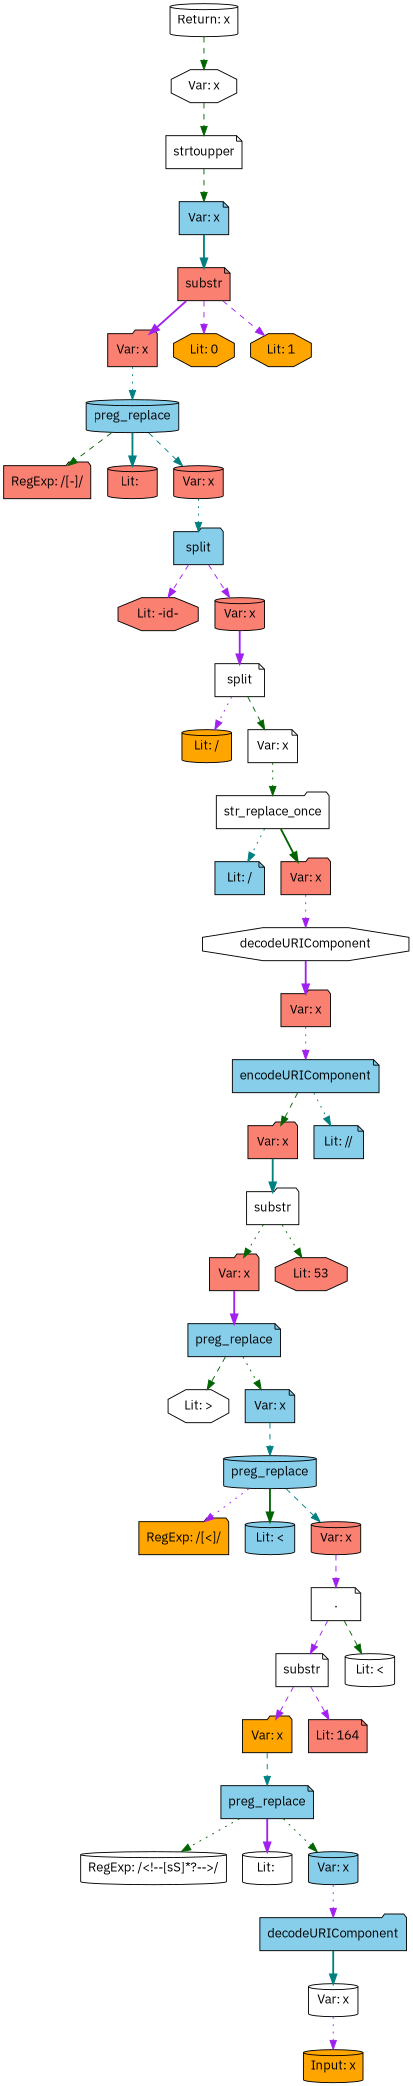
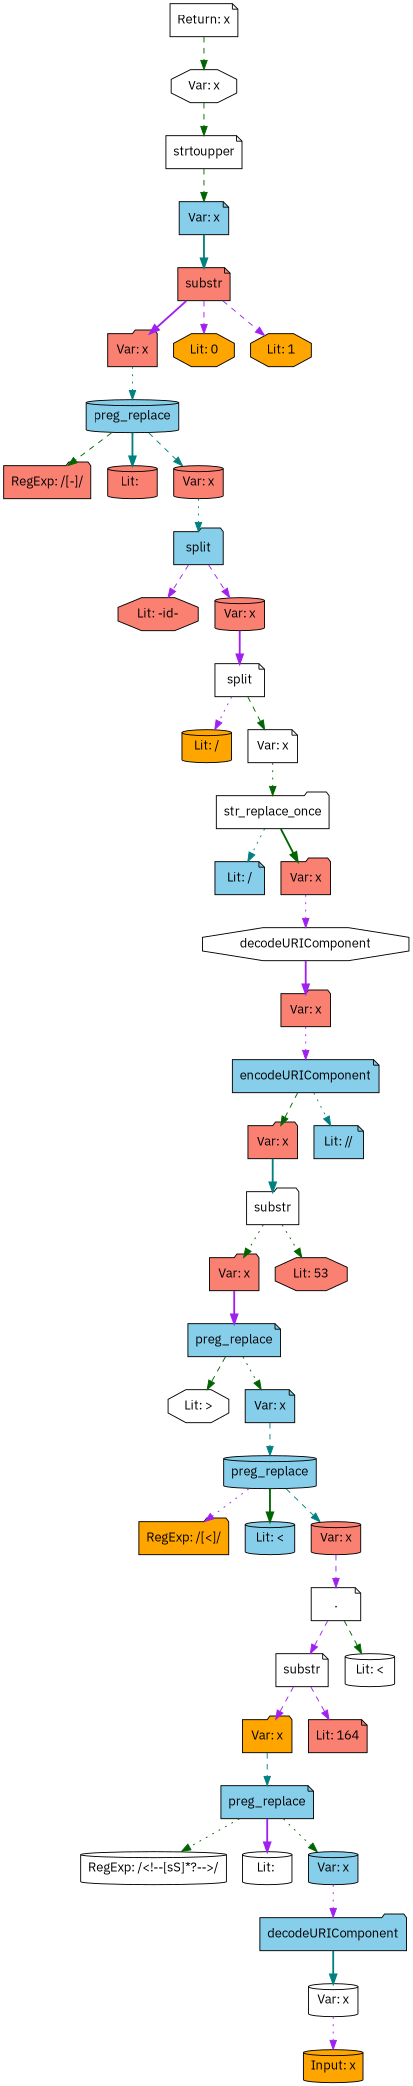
node "Return: x": shape cylinder -> note
